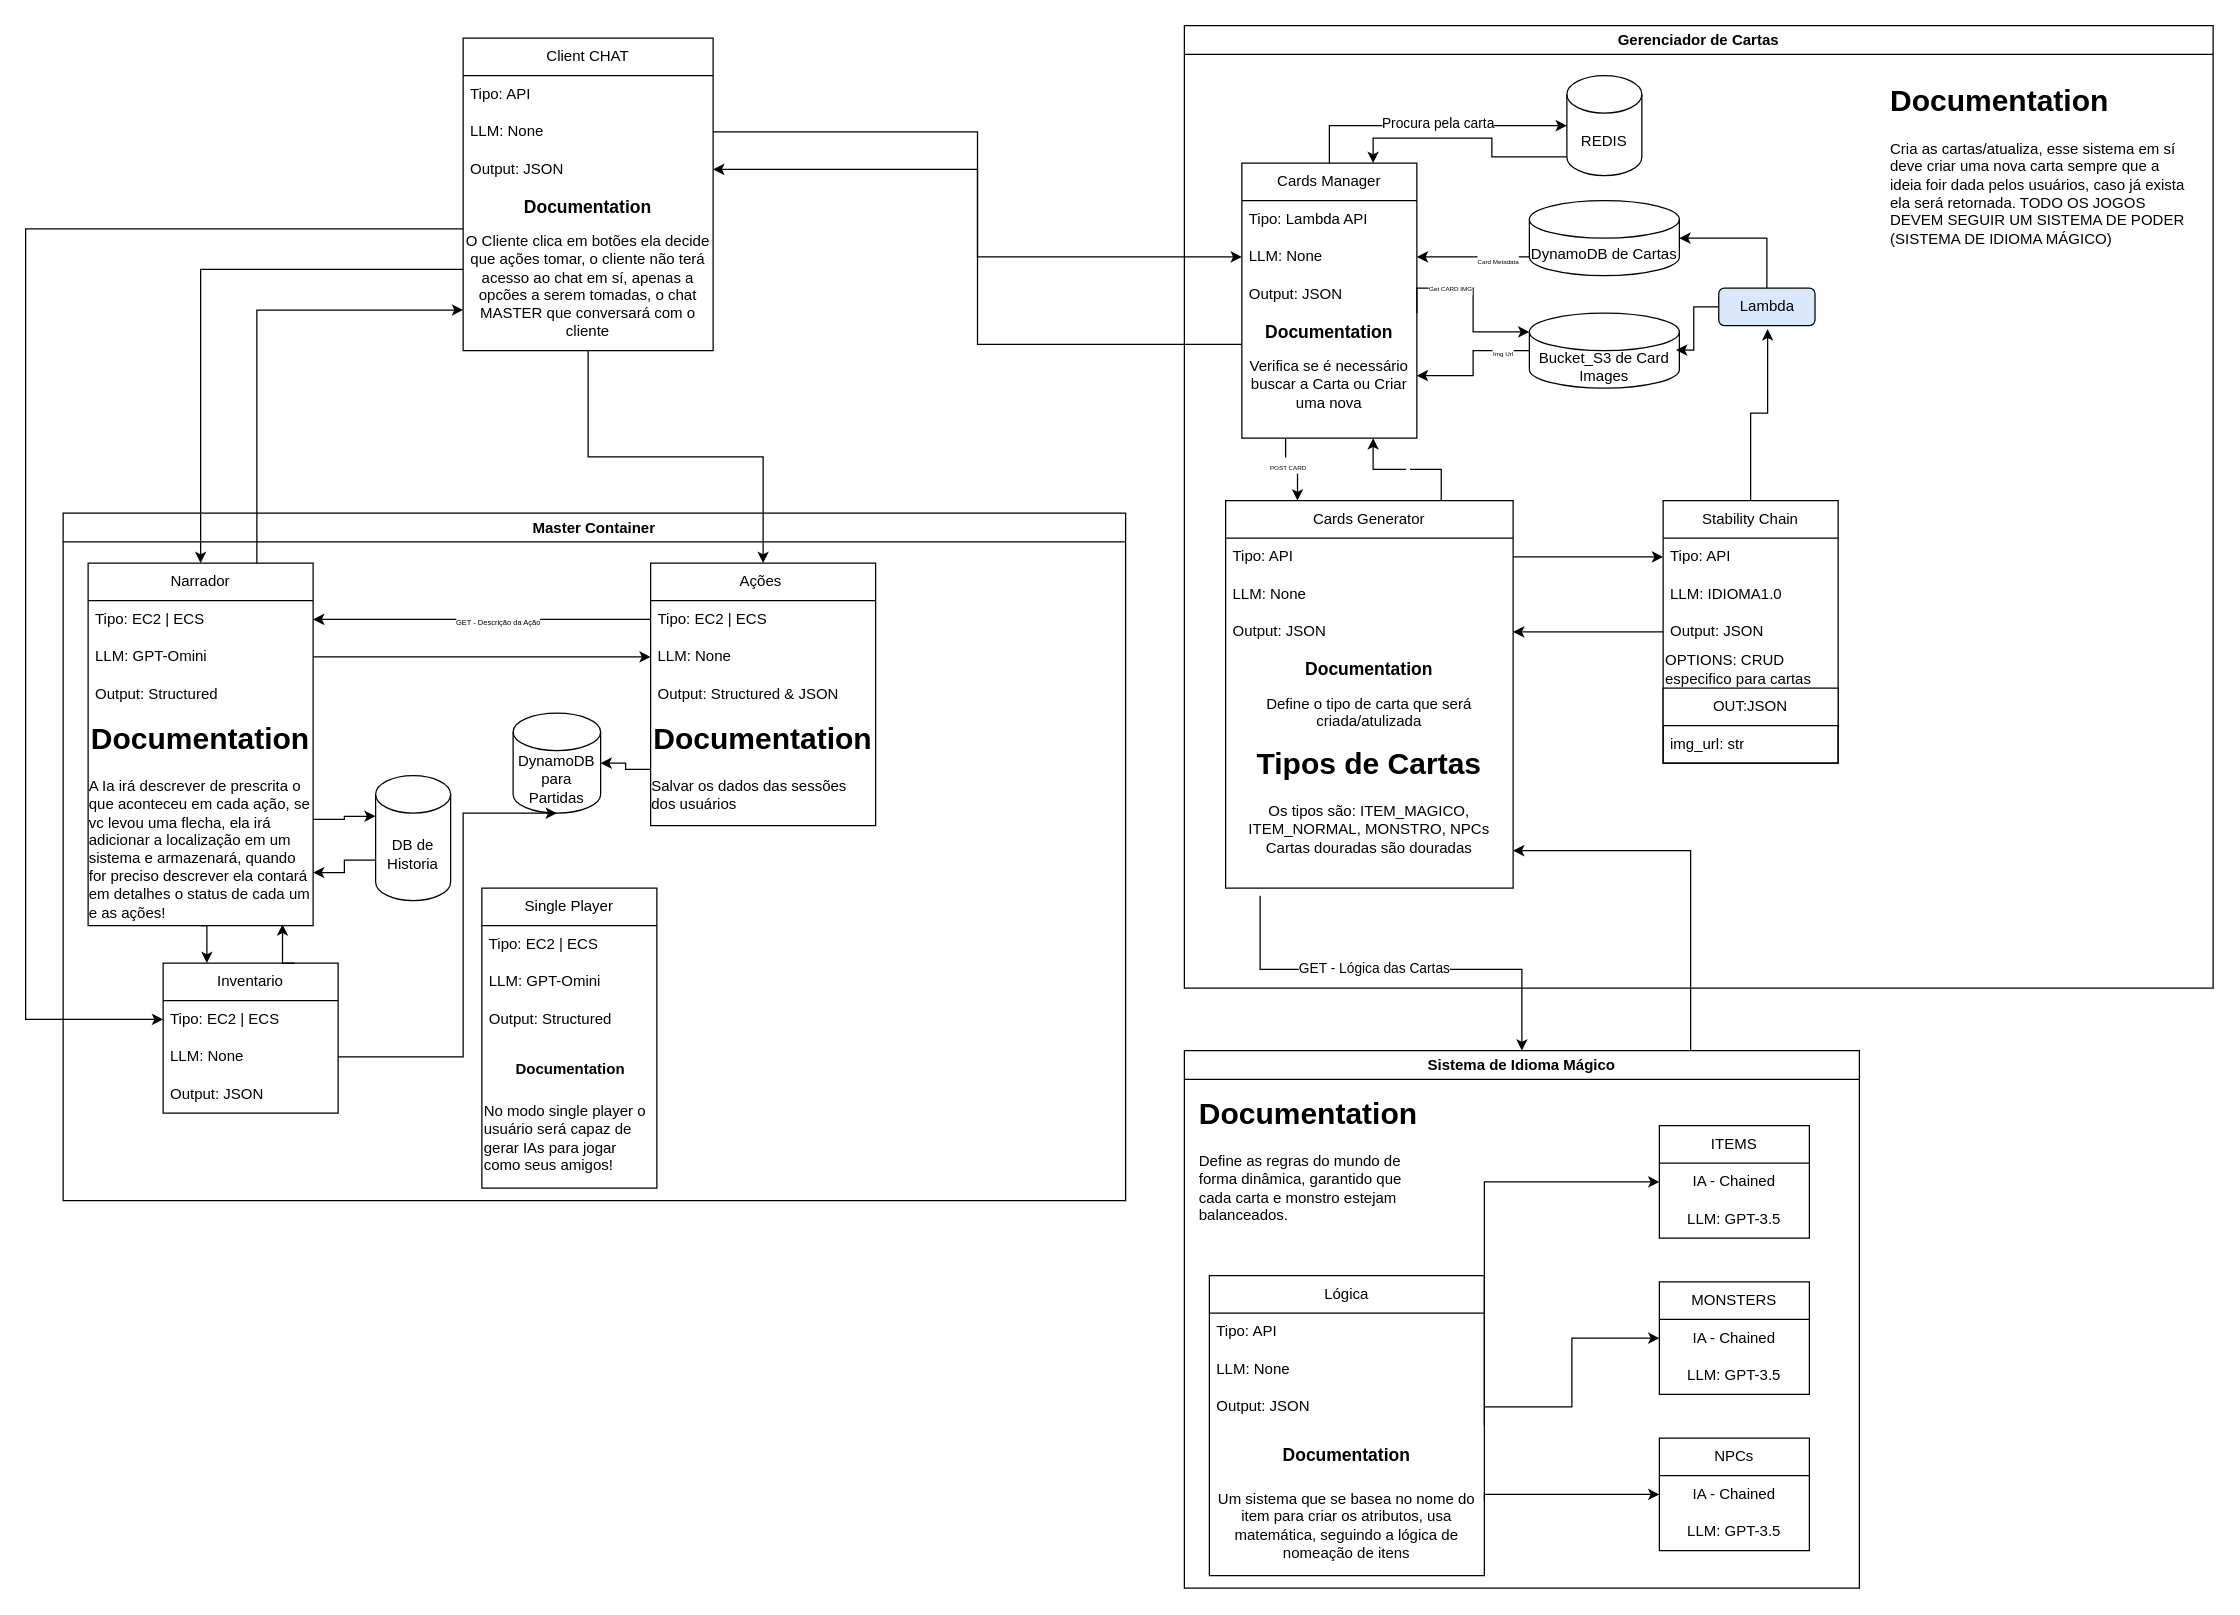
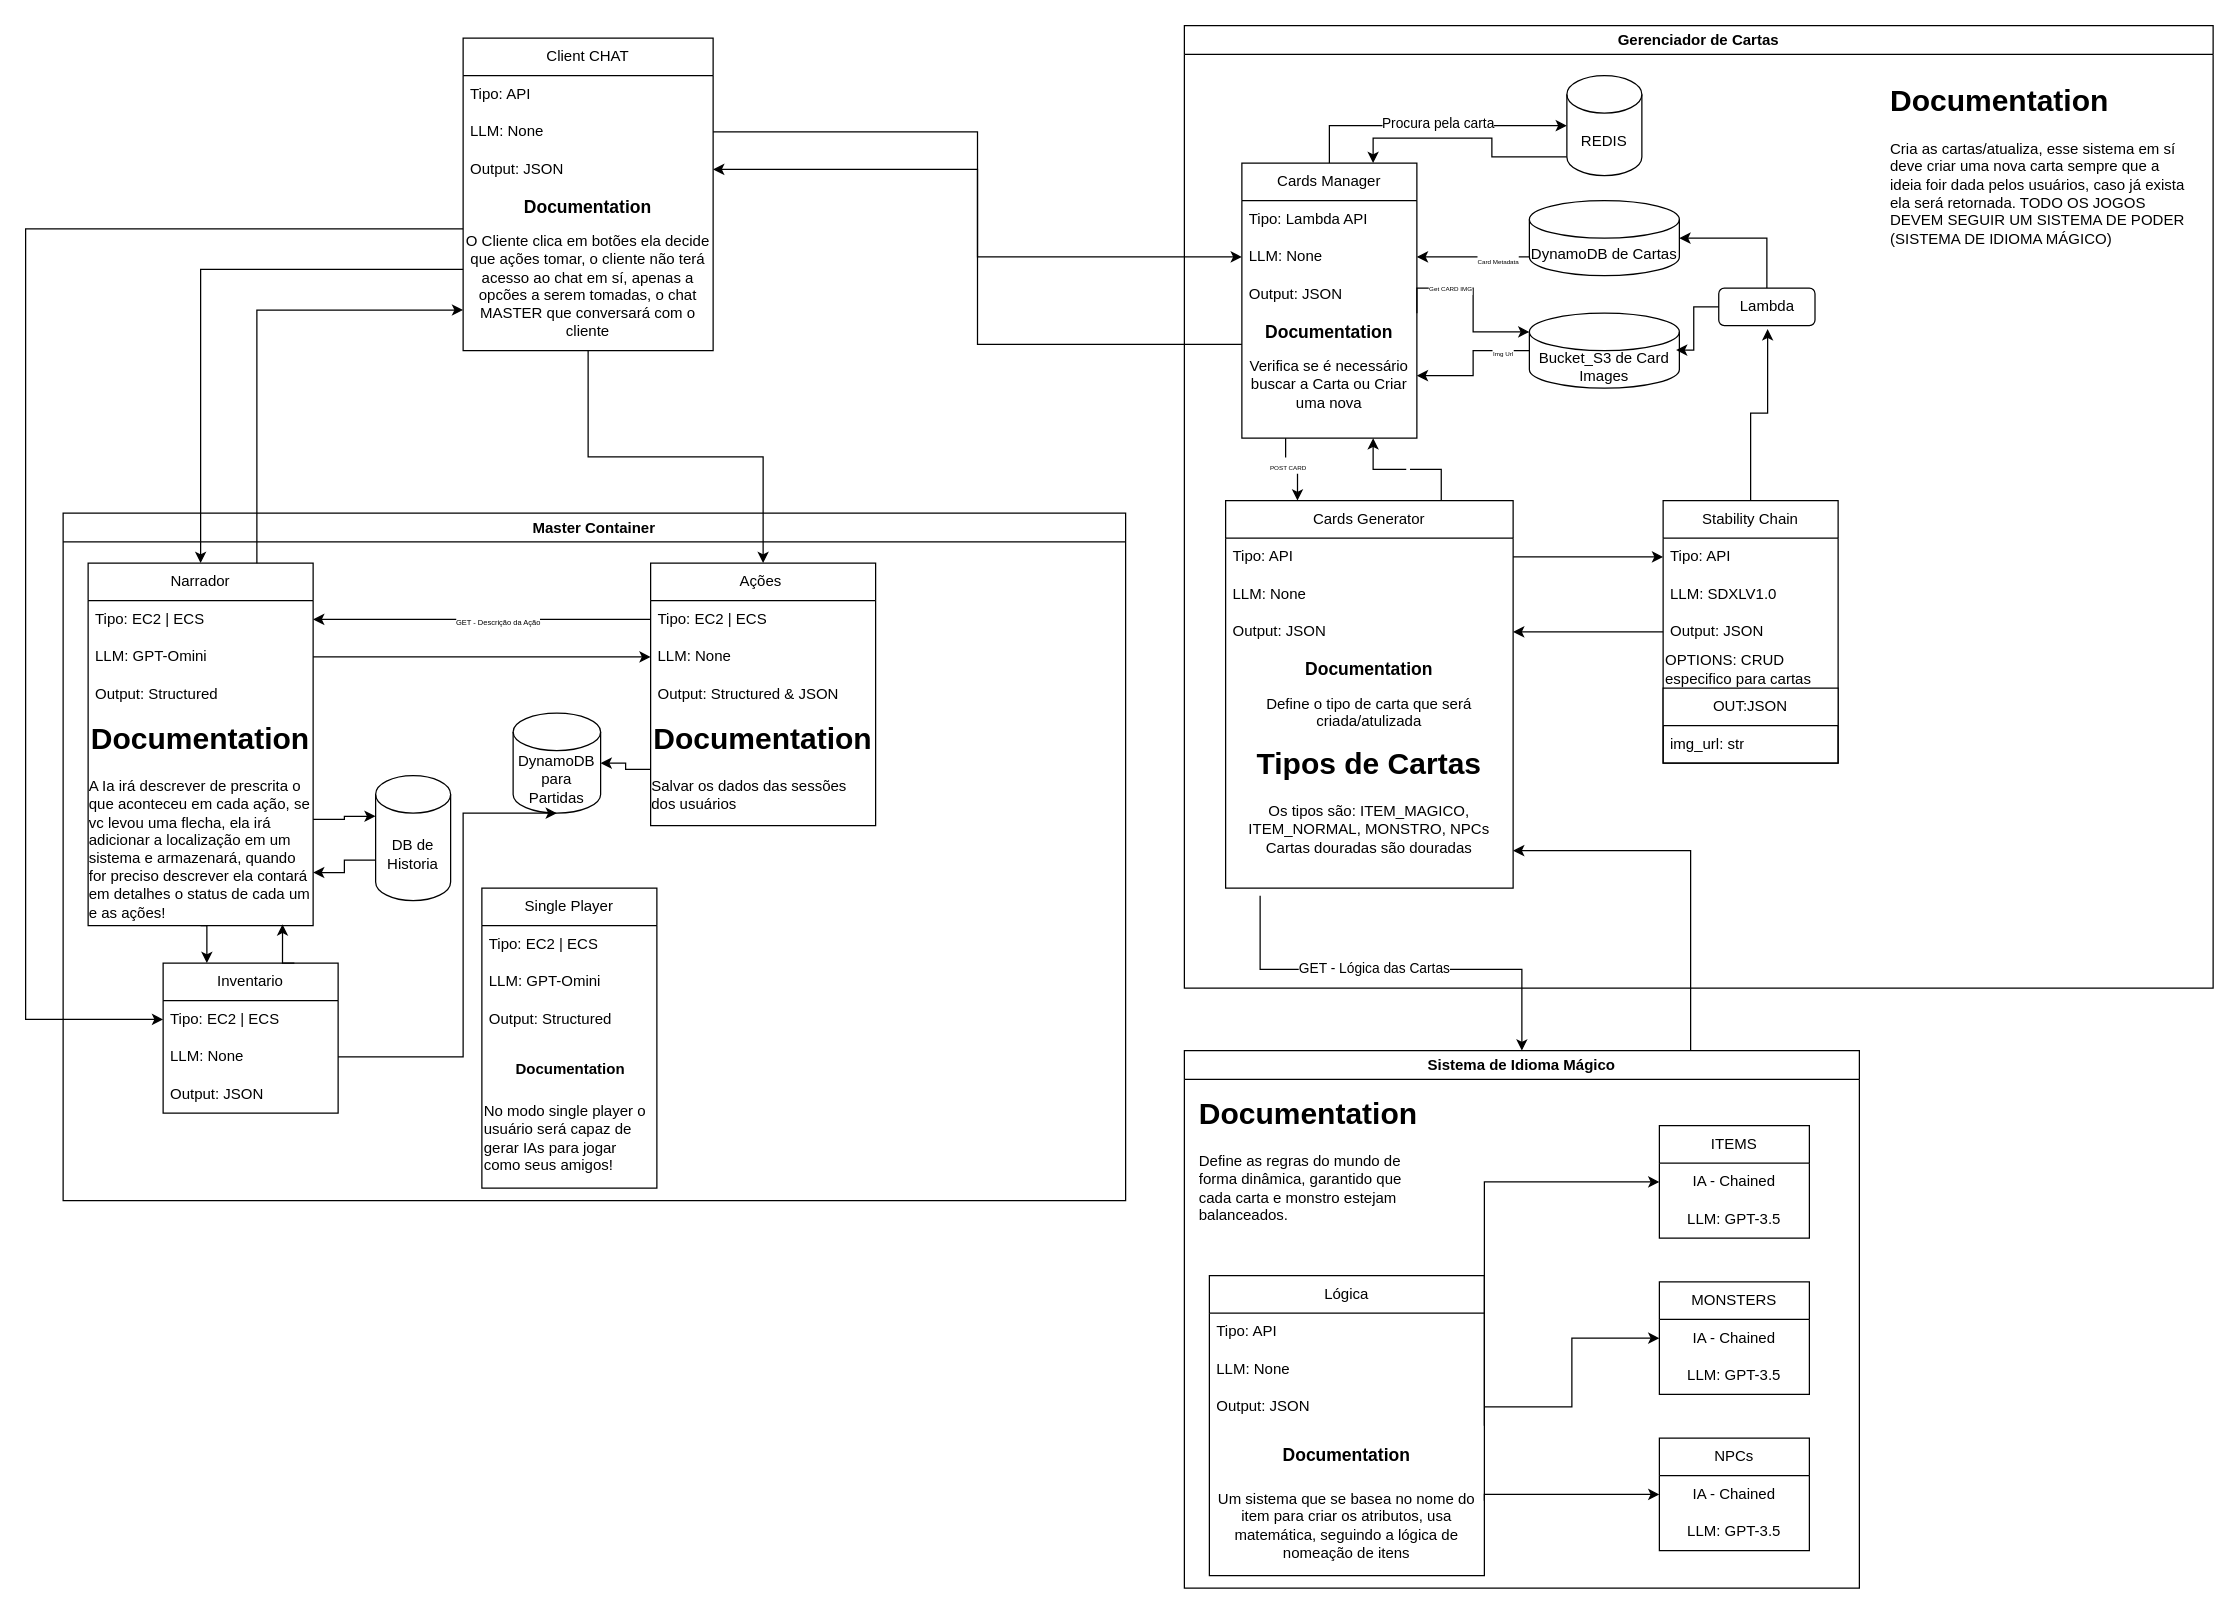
node "Lambda": fillcolor #dae8fc -> #ffffff
node "LLM: IDIOMA1.0": label "LLM: IDIOMA1.0" -> "LLM: SDXLV1.0"
